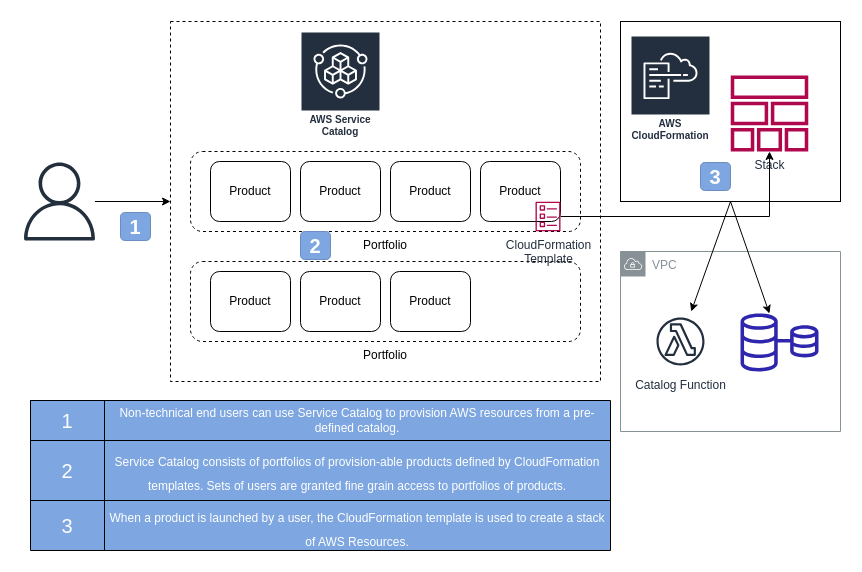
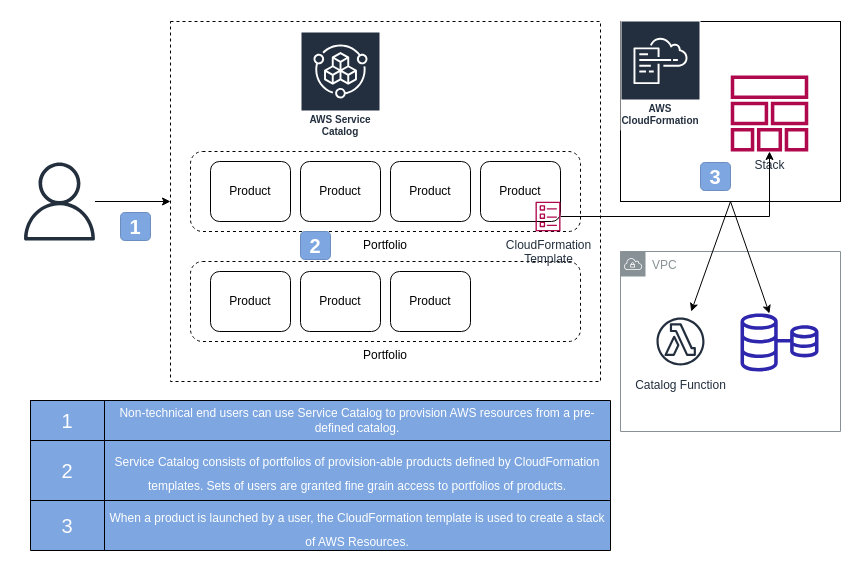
node "AWS CloudFormation": moved (671, 91) -> (661, 76)
